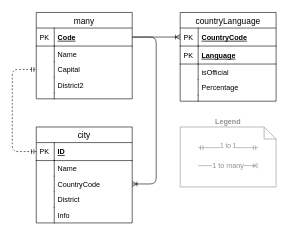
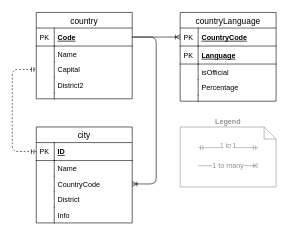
node "many": label "many" -> "country"
